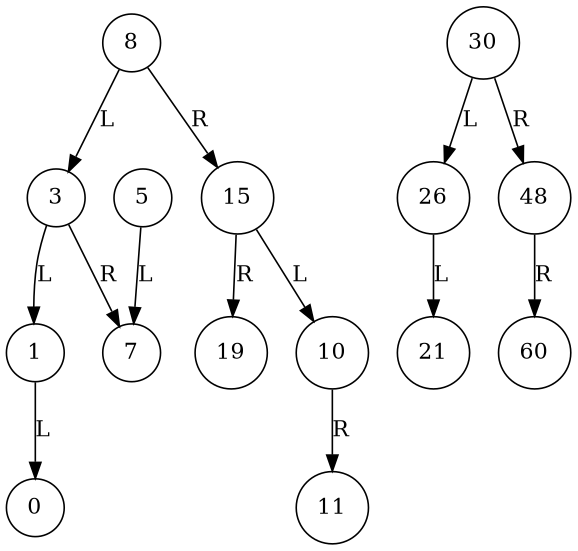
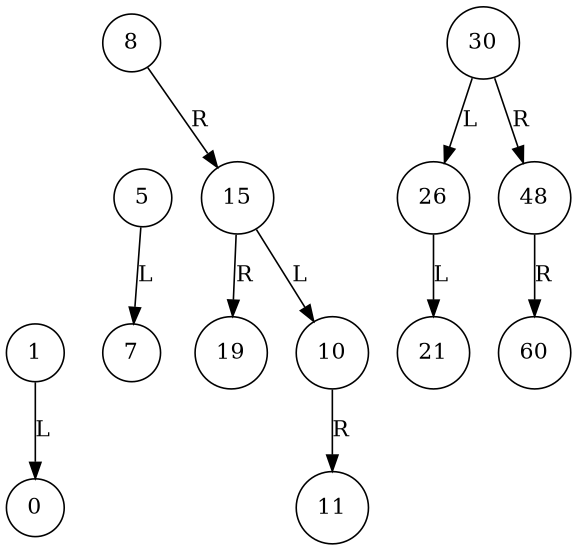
node "3": removed
